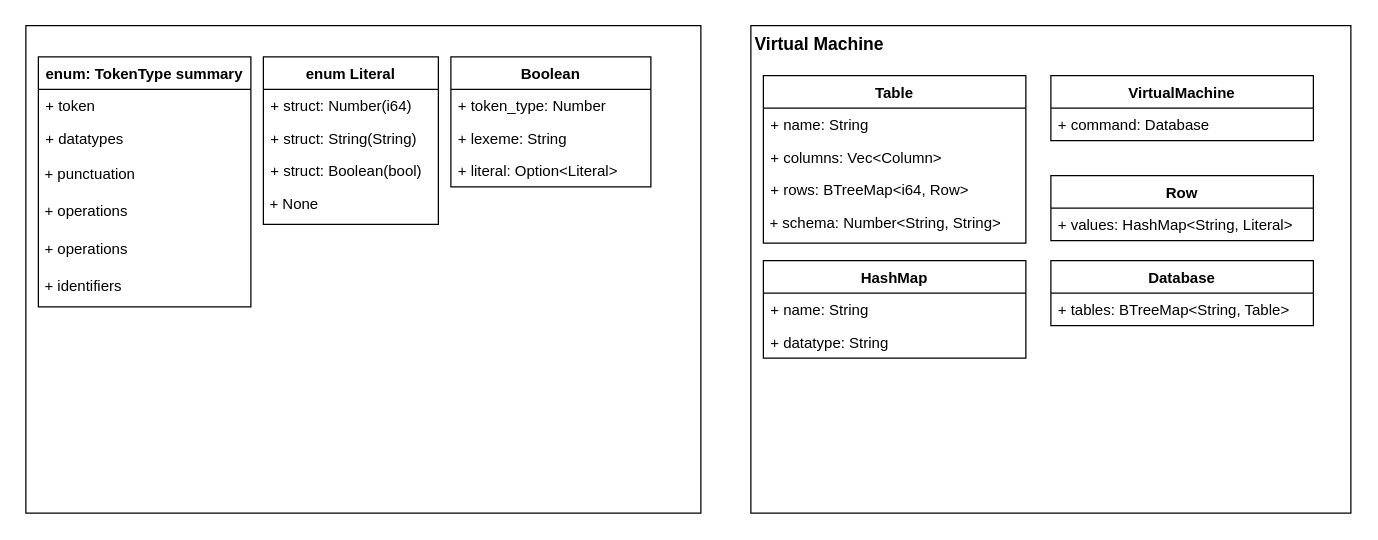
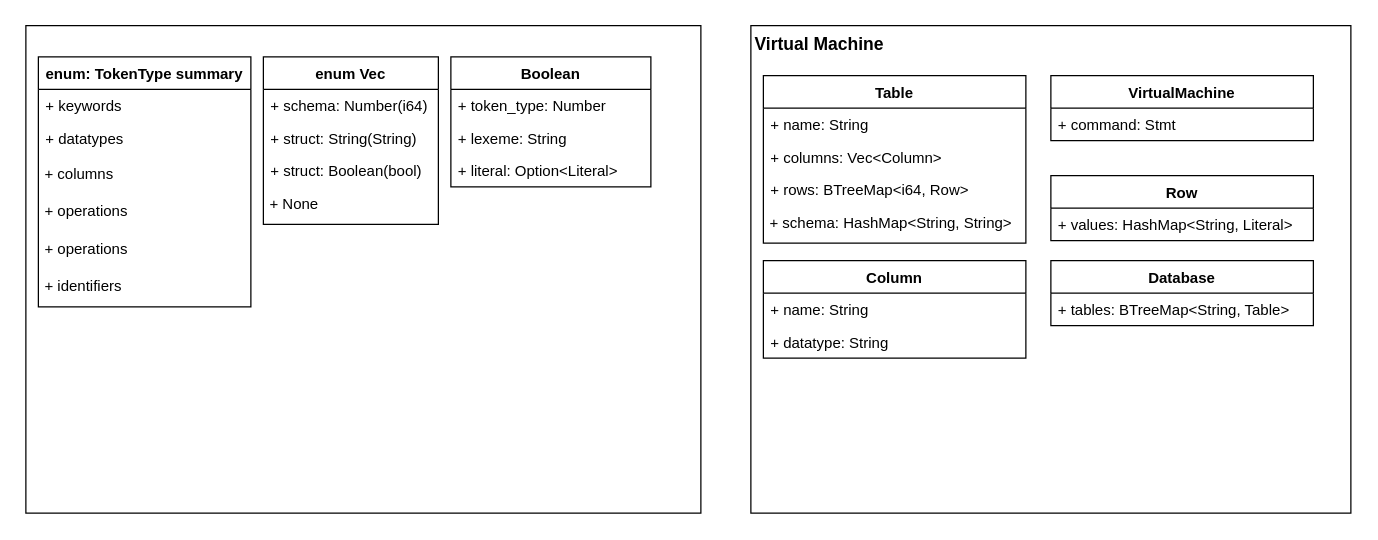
node "enum Literal": label "enum Literal" -> "enum Vec"
node "+ token": label "+ token" -> "+ keywords"
node "+ struct: Number(i64)": label "+ struct: Number(i64)" -> "+ schema: Number(i64)"
node "+ command: Database": label "+ command: Database" -> "+ command: Stmt"
node "+ punctuation": label "+ punctuation" -> "+ columns"
node "+ schema: Number<String, String>": label "+ schema: Number<String, String>" -> "+ schema: HashMap<String, String>"
node "HashMap": label "HashMap" -> "Column"
